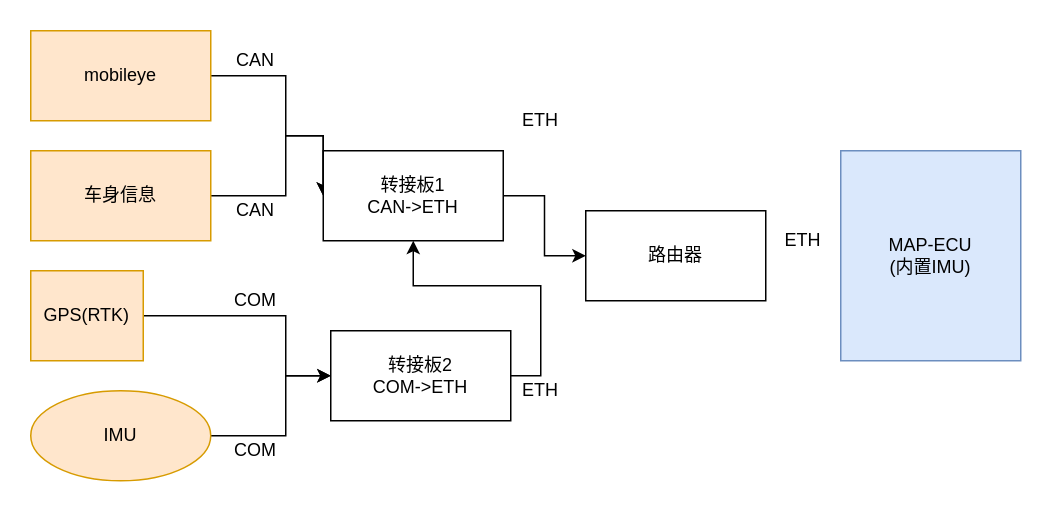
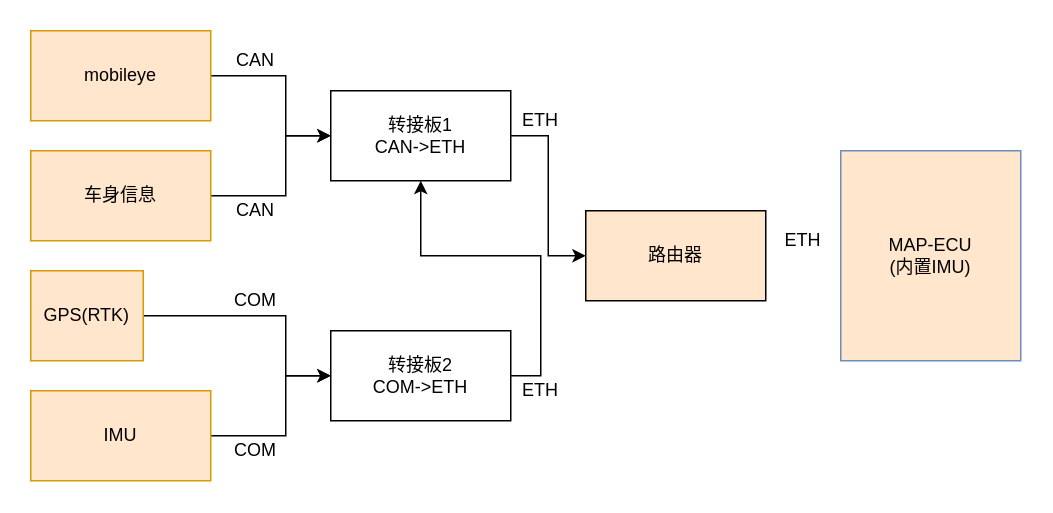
node "转接板1 CAN->ETH": moved (413, 196) -> (421, 136)
node "路由器": fillcolor #ffffff -> #ffe6cc
node "MAP-ECU (内置IMU)": fillcolor #dae8fc -> #ffe6cc
node "IMU": shape ellipse -> rectangle
